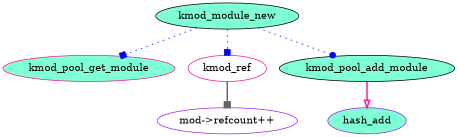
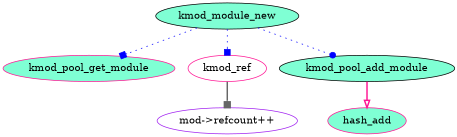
node "hash_add": color purple -> deeppink
